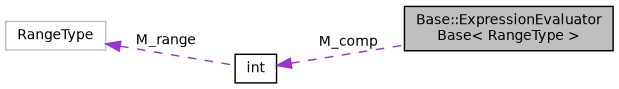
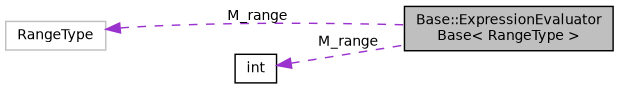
edge "Base::ExpressionEvaluator Base< RangeType >" -> "int": label " M_comp" -> " M_range"
edge "int" -> "RangeType": now "Base::ExpressionEvaluator Base< RangeType >" -> "RangeType"
